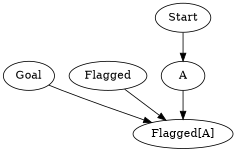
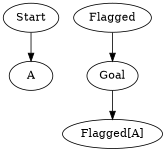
edge "A" -> "Flagged[A]": removed
edge "Flagged" -> "Flagged[A]": now "Flagged" -> "Goal"
